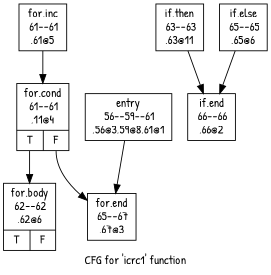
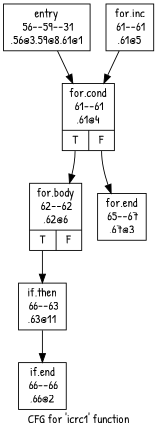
node "if.then": text "63--63" -> "66--63"
node "if.else": removed
node "entry": text "56--59--61" -> "56--59--31"
node "for.cond": text ",11@4" -> ",61@4"
edge "entry" -> "for.end": now "entry" -> "for.cond"
edge "for.body" -> "if.then": added
